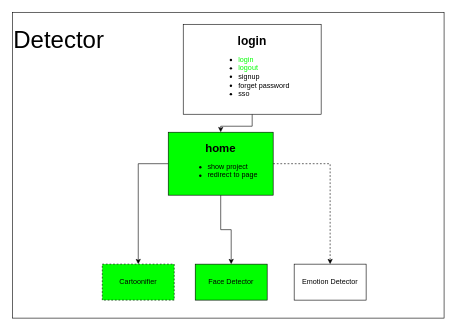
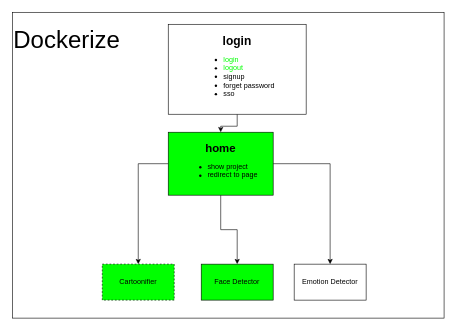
node "login login logout signup forget password sso": moved (252, 69) -> (237, 69)
node "Detector": label "Detector" -> "Dockerize"
edge "home show project redirect to page" -> "Emotion Detector": style dashed -> solid
node "Face Detector": moved (231, 282) -> (237, 282)
